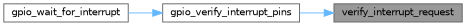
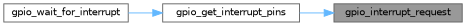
node "gpio_verify_interrupt_pins": label "gpio_verify_interrupt_pins" -> "gpio_get_interrupt_pins"
node "verify_interrupt_request": label "verify_interrupt_request" -> "gpio_interrupt_request"
